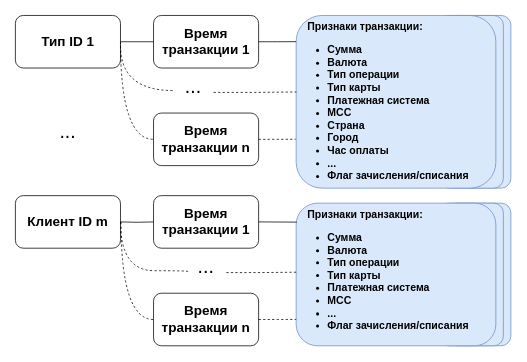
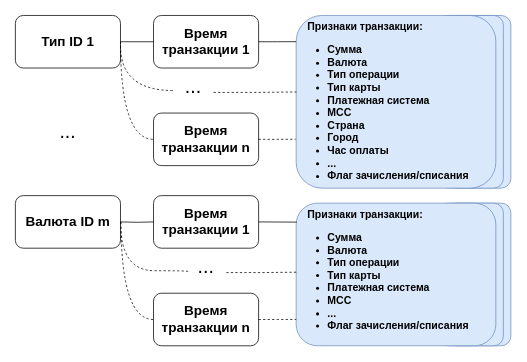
node "Клиент ID m": label "Клиент ID m" -> "Валюта ID m"
